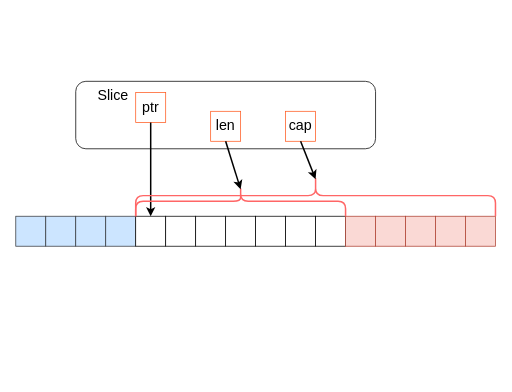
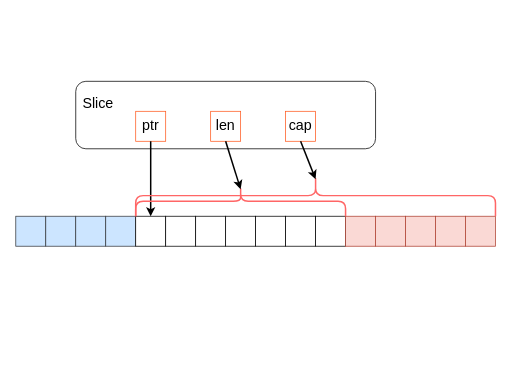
node "Slice": moved (113, 96) -> (98, 104)
node "ptr": moved (150, 108) -> (150, 126)
